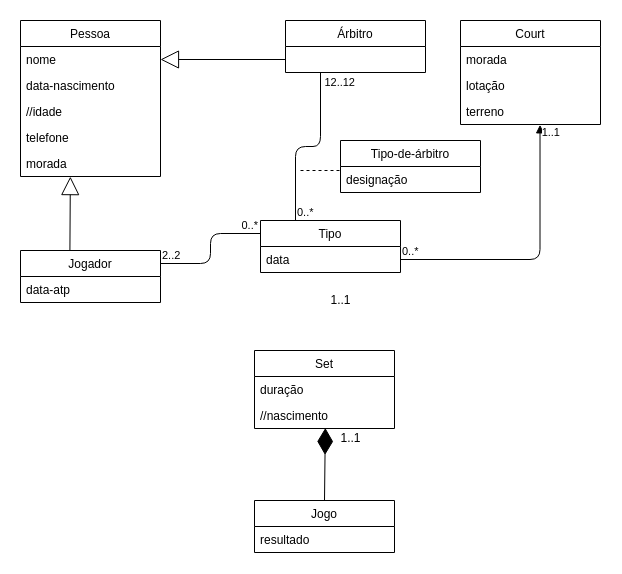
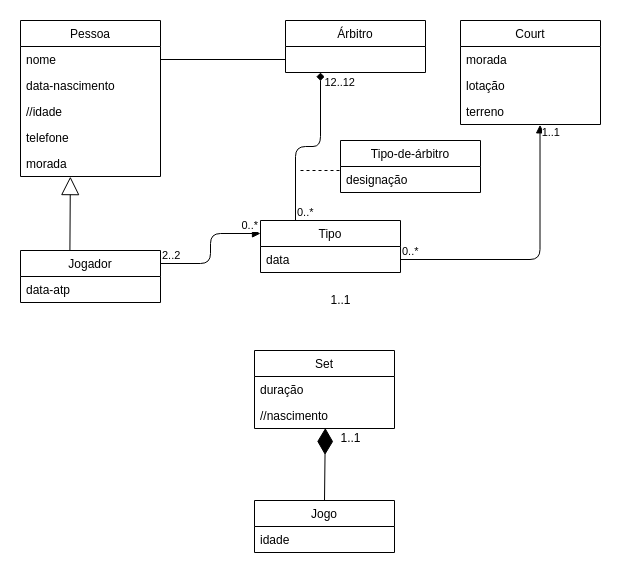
edge "Árbitro" -> "nome": arrowhead block -> none
edge "Árbitro" -- "Tipo": arrowhead none -> diamond
edge "Tipo" -- "Jogador": arrowhead none -> block
node "resultado": label "resultado" -> "idade"
